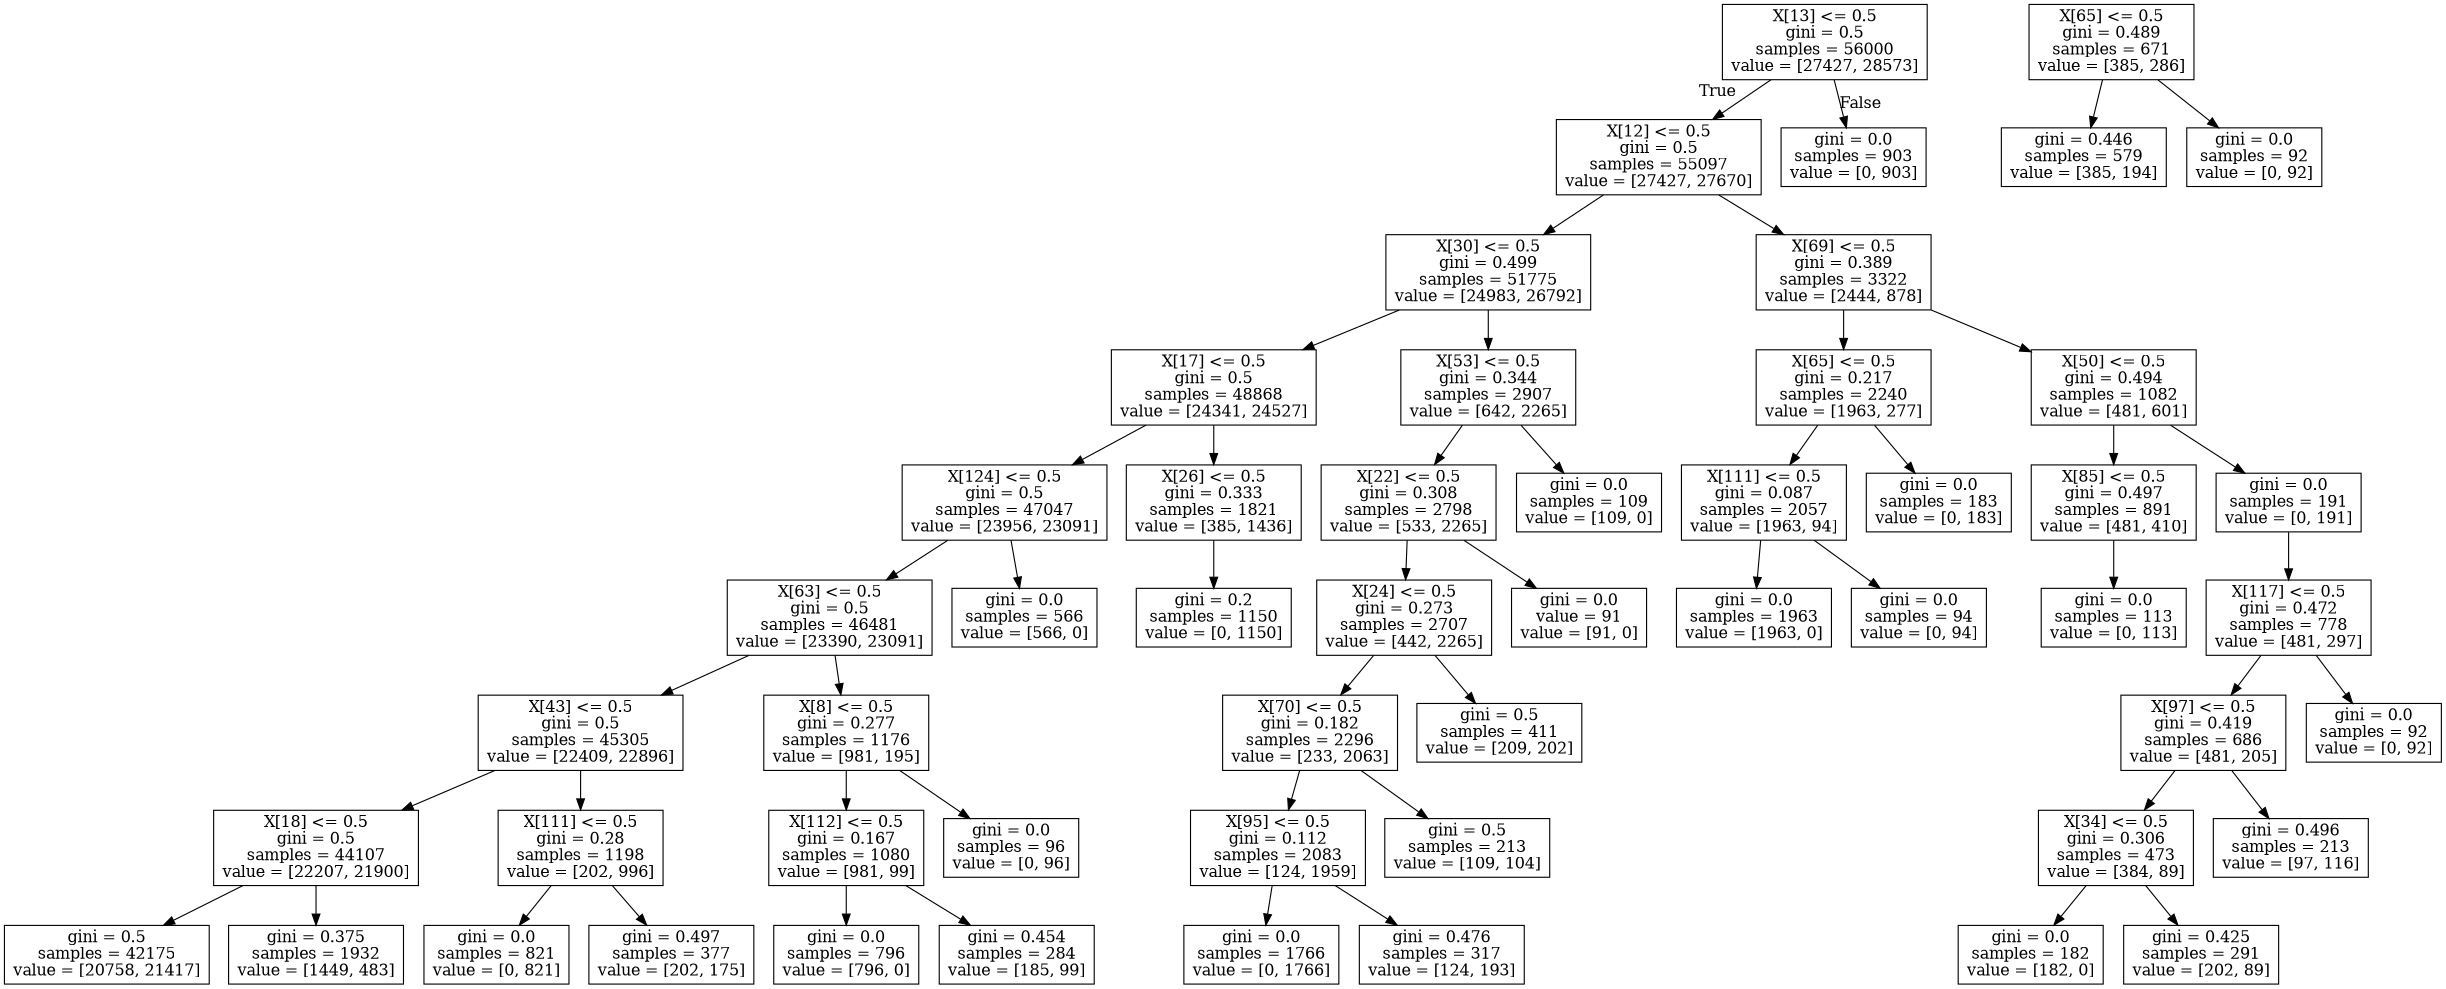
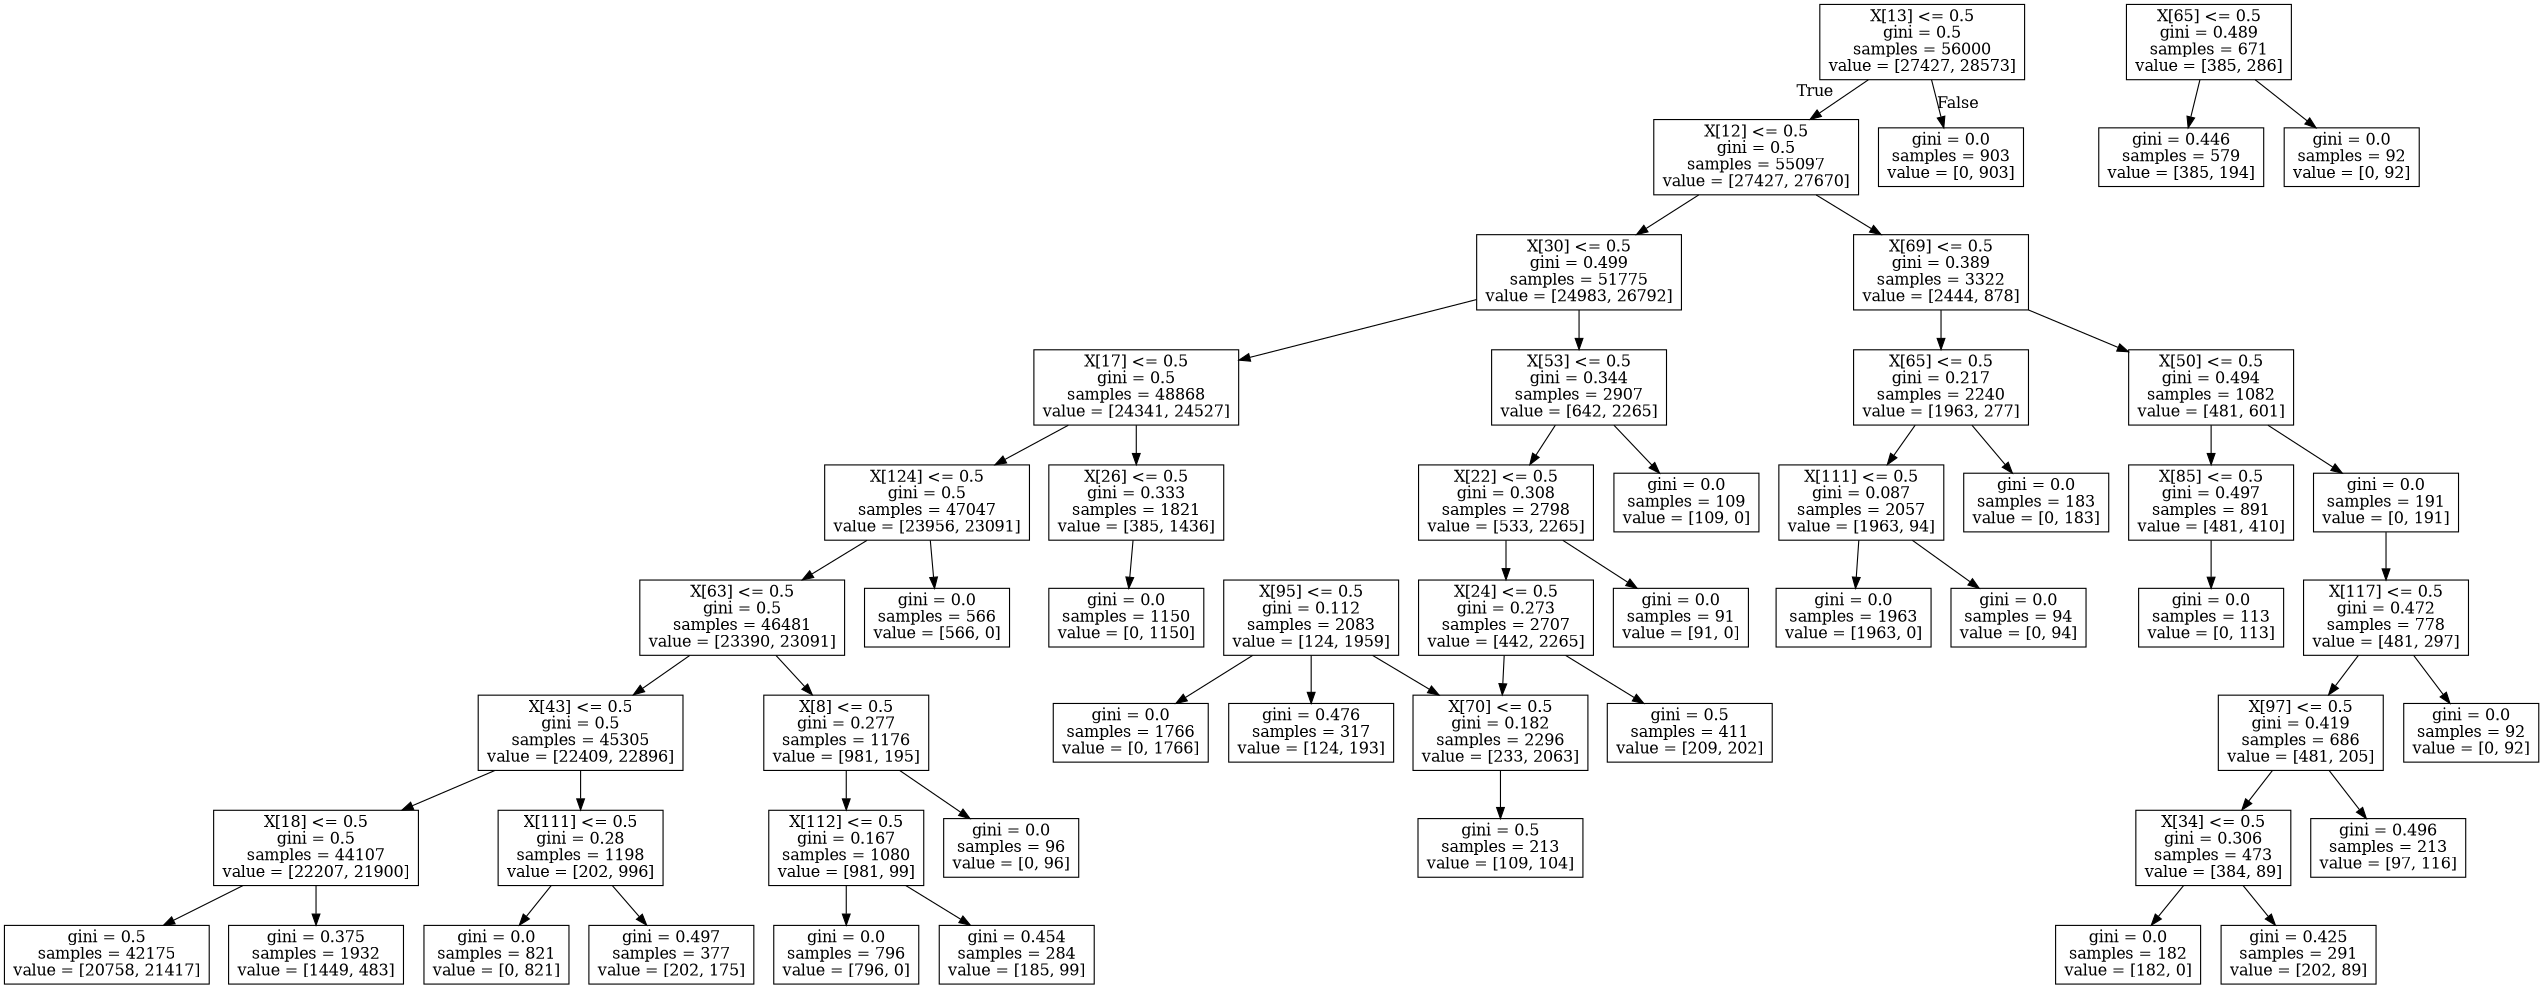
node "gini = 0.2 samples = 1150 value = [0, 1150]": label "gini = 0.2 samples = 1150 value = [0, 1150]" -> "gini = 0.0 samples = 1150 value = [0, 1150]"
node "gini = 0.0 value = 91 value = [91, 0]": label "gini = 0.0 value = 91 value = [91, 0]" -> "gini = 0.0 samples = 91 value = [91, 0]"
edge "X[70] <= 0.5 gini = 0.182 samples = 2296 value = [233, 2063]" -> "X[95] <= 0.5 gini = 0.112 samples = 2083 value = [124, 1959]": reversed
